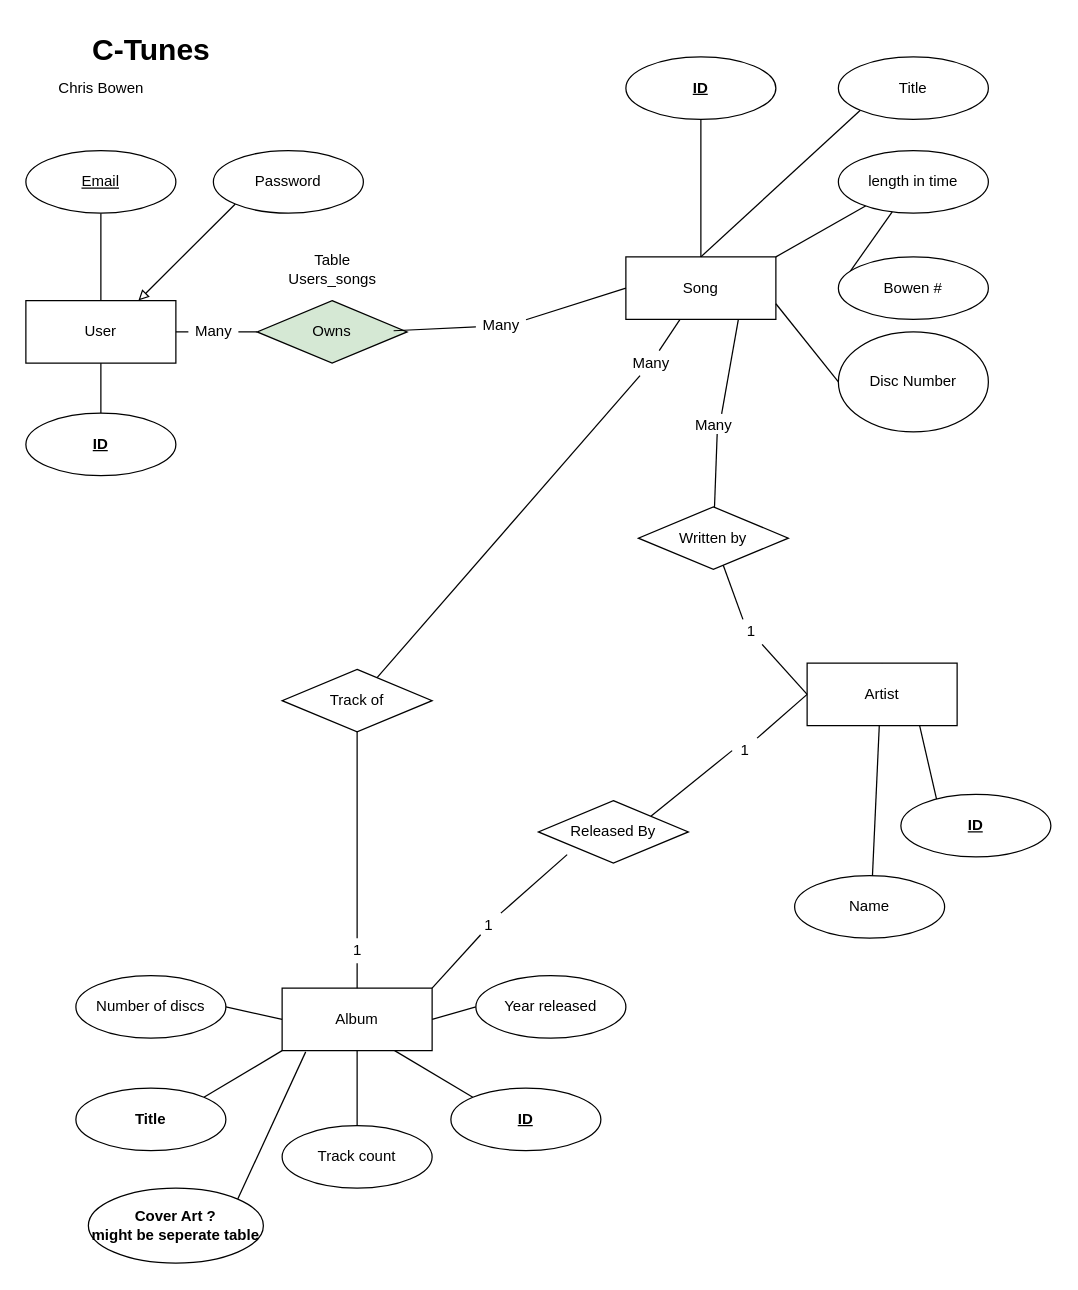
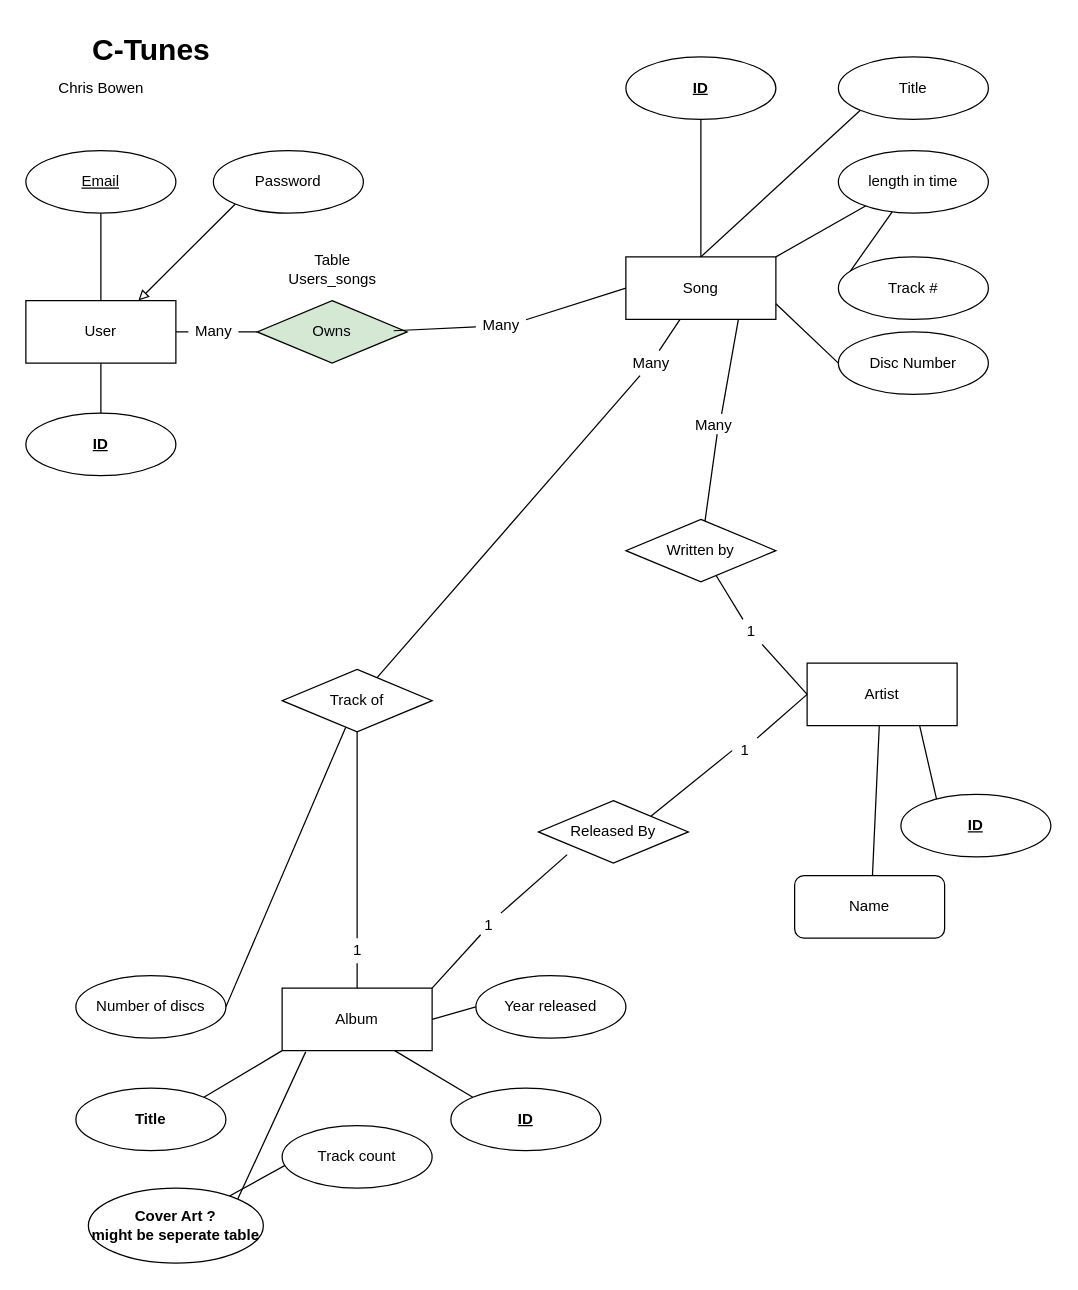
node "Bowen #": label "Bowen #" -> "Track #"
node "Disc Number": size 150x100 -> 150x63
node "Written by": moved (713, 538) -> (701, 551)
node "Name": shape ellipse -> rounded rectangle
edge "Number of discs" -- "Album": now "Number of discs" -- "Track of"
edge "Album" -- "Track count": now "Cover Art ? might be seperate table" -- "Track count"
